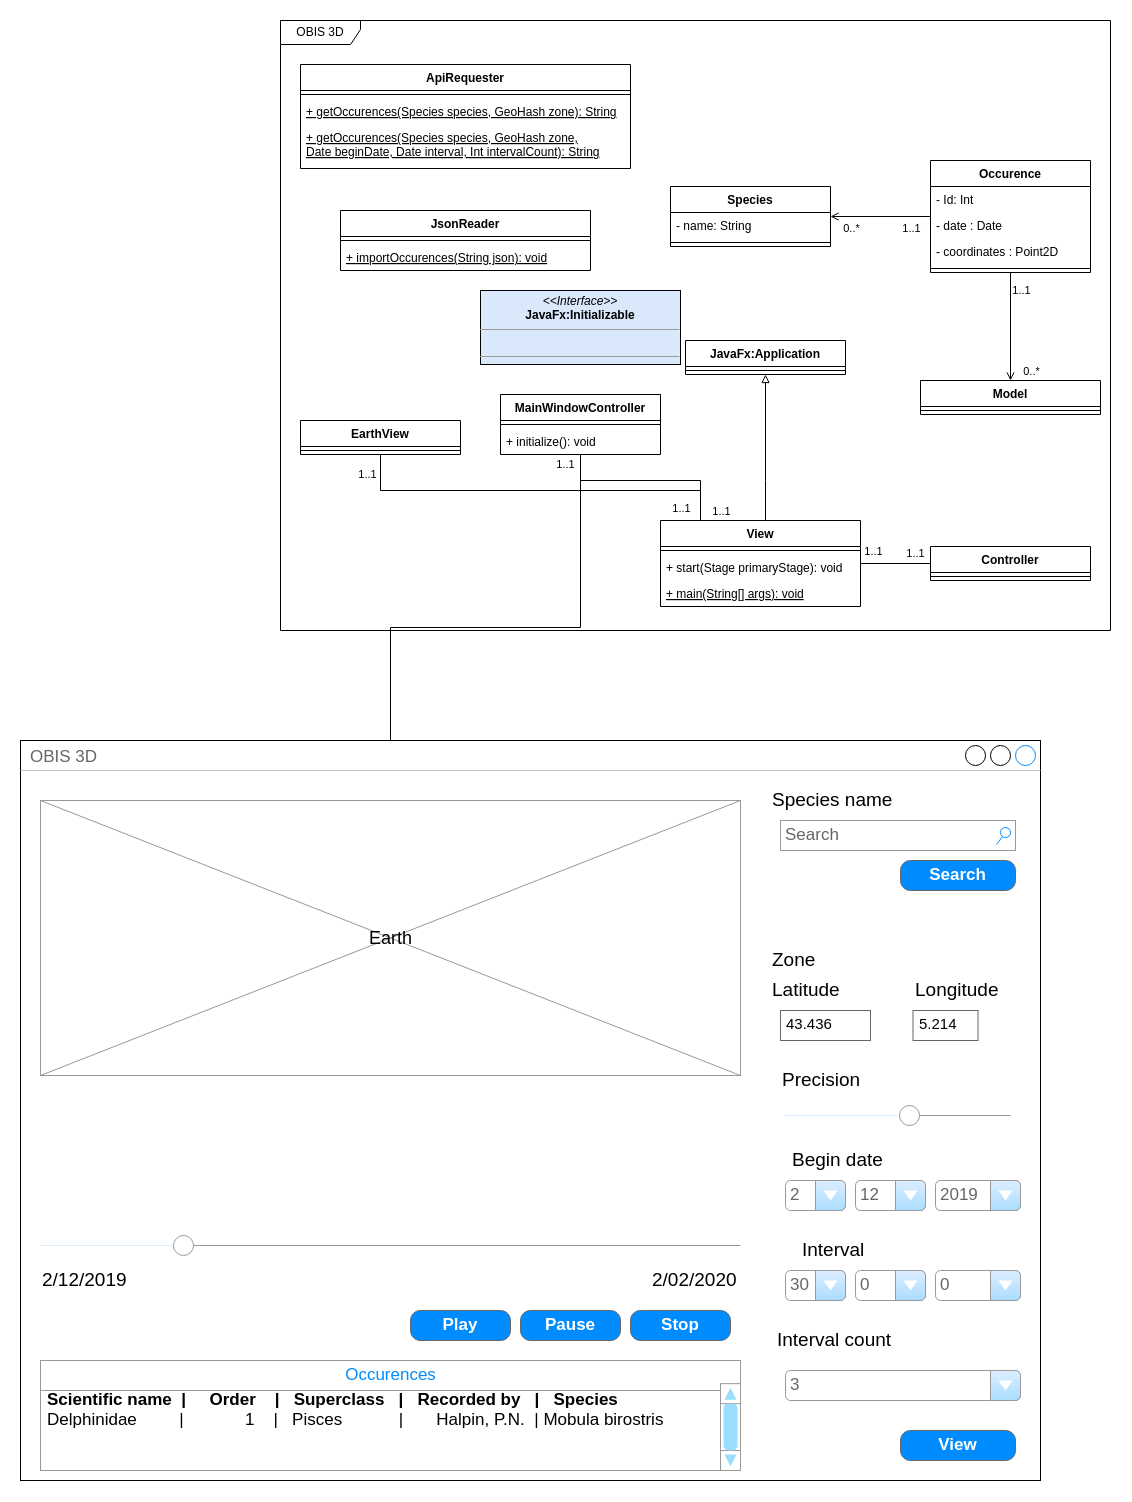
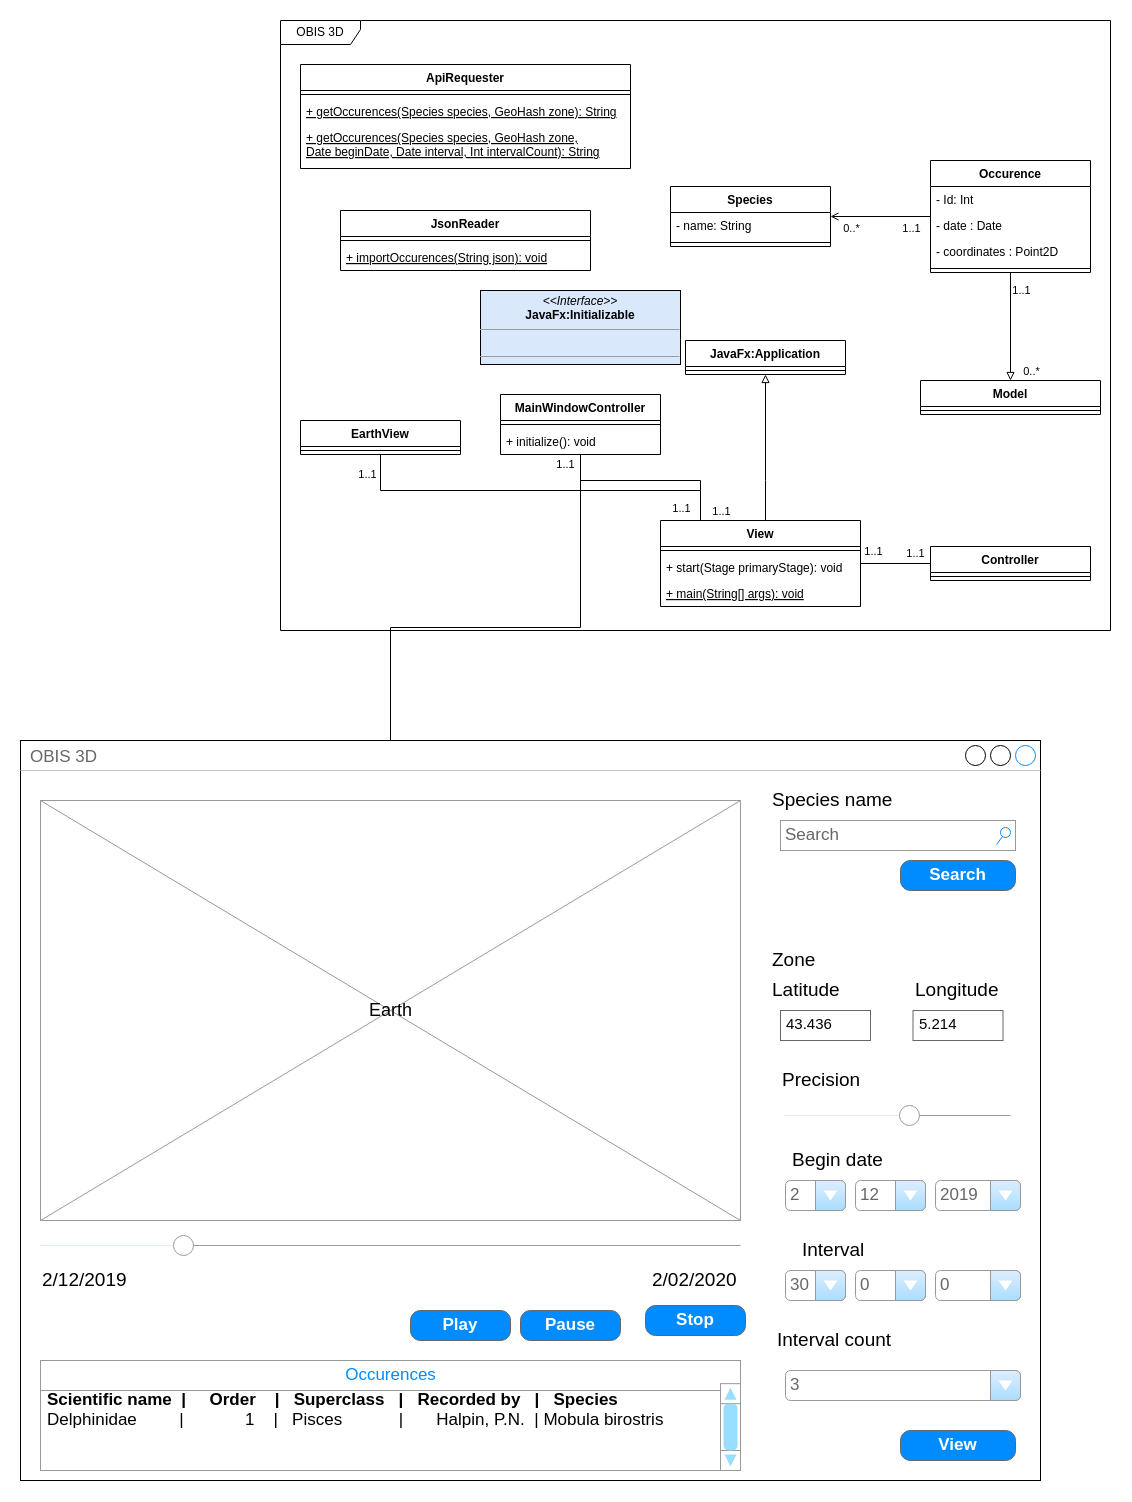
edge "Occurence" -> "Model": arrowhead open -> block
node "Earth": size 700x275 -> 700x420
node "5.214": size 65x30 -> 90x30
node "Stop": moved (681, 1326) -> (696, 1321)
